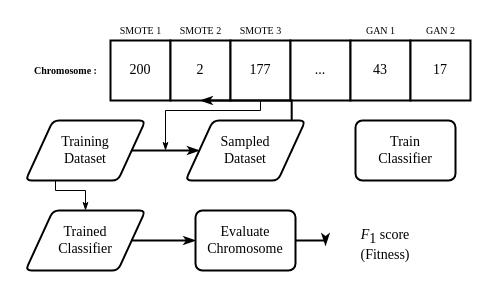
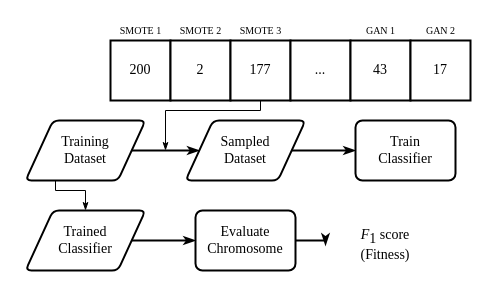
node "Chromosome :": removed
edge "SampledDataset" -> "2": now "SampledDataset" -> "TrainClassifier"
